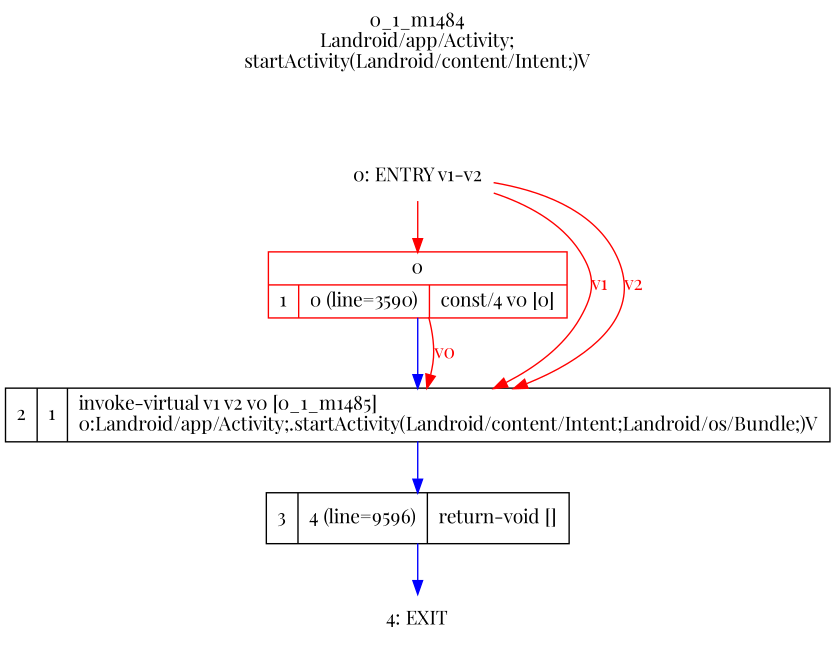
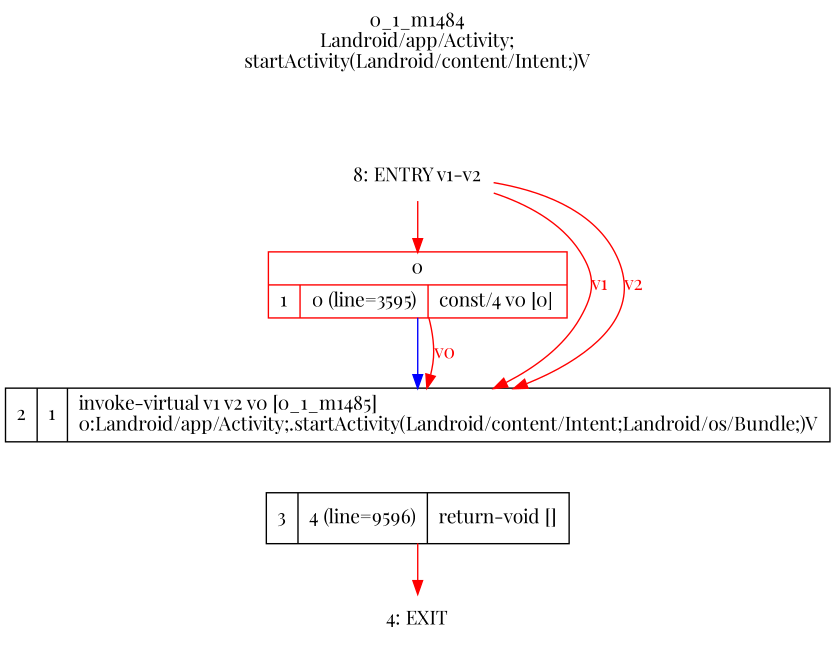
node "0: ENTRY v1-v2": label "0: ENTRY v1-v2" -> "8: ENTRY v1-v2"
node "0": text "0 (line=3590)" -> "0 (line=3595)"
edge "2" -> "3": removed
edge "3" -> "4: EXIT": color blue -> red
